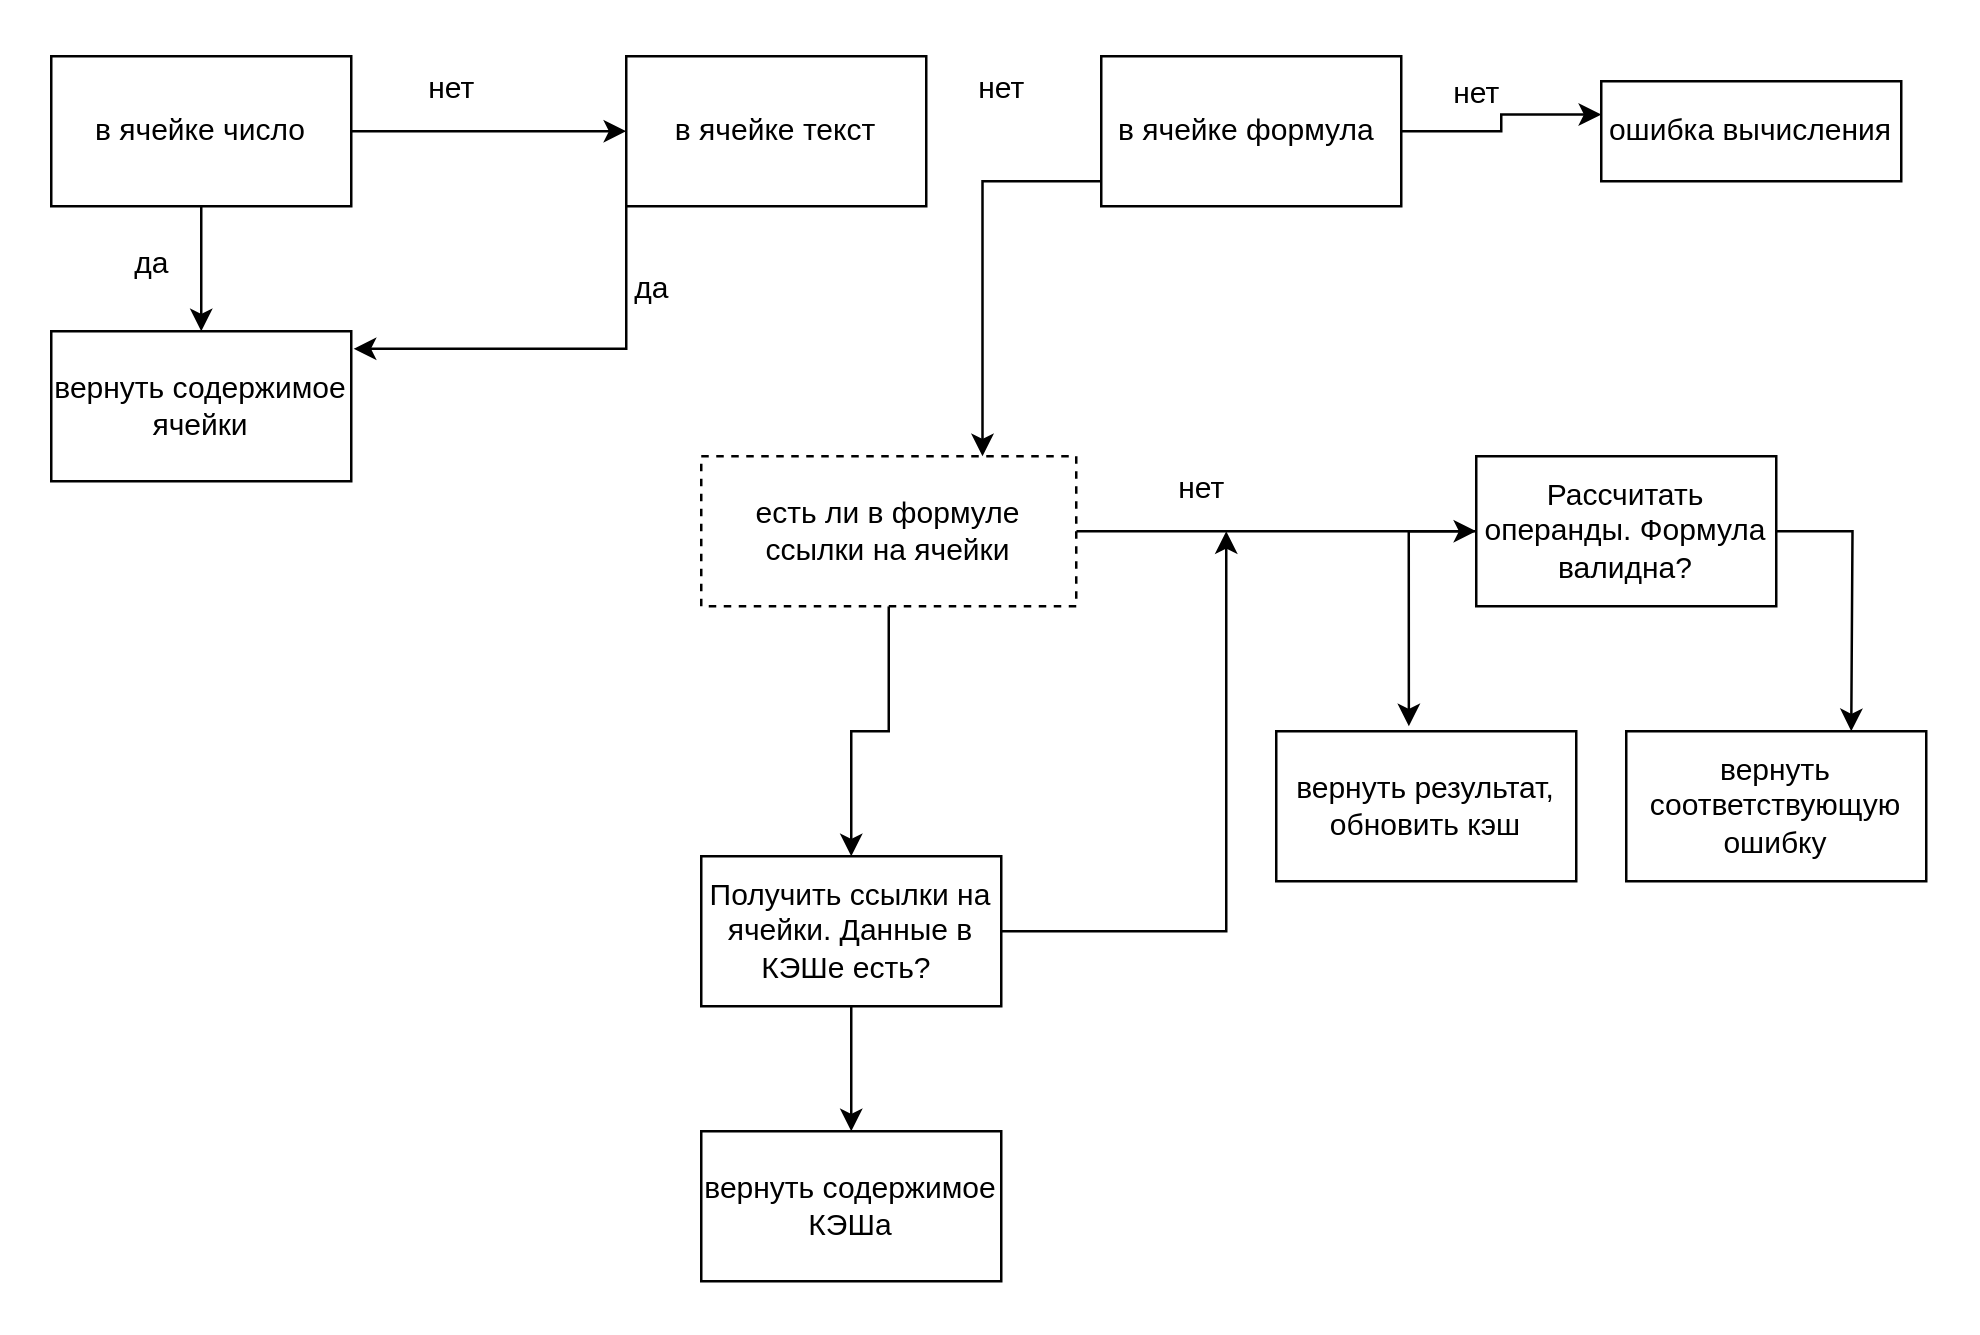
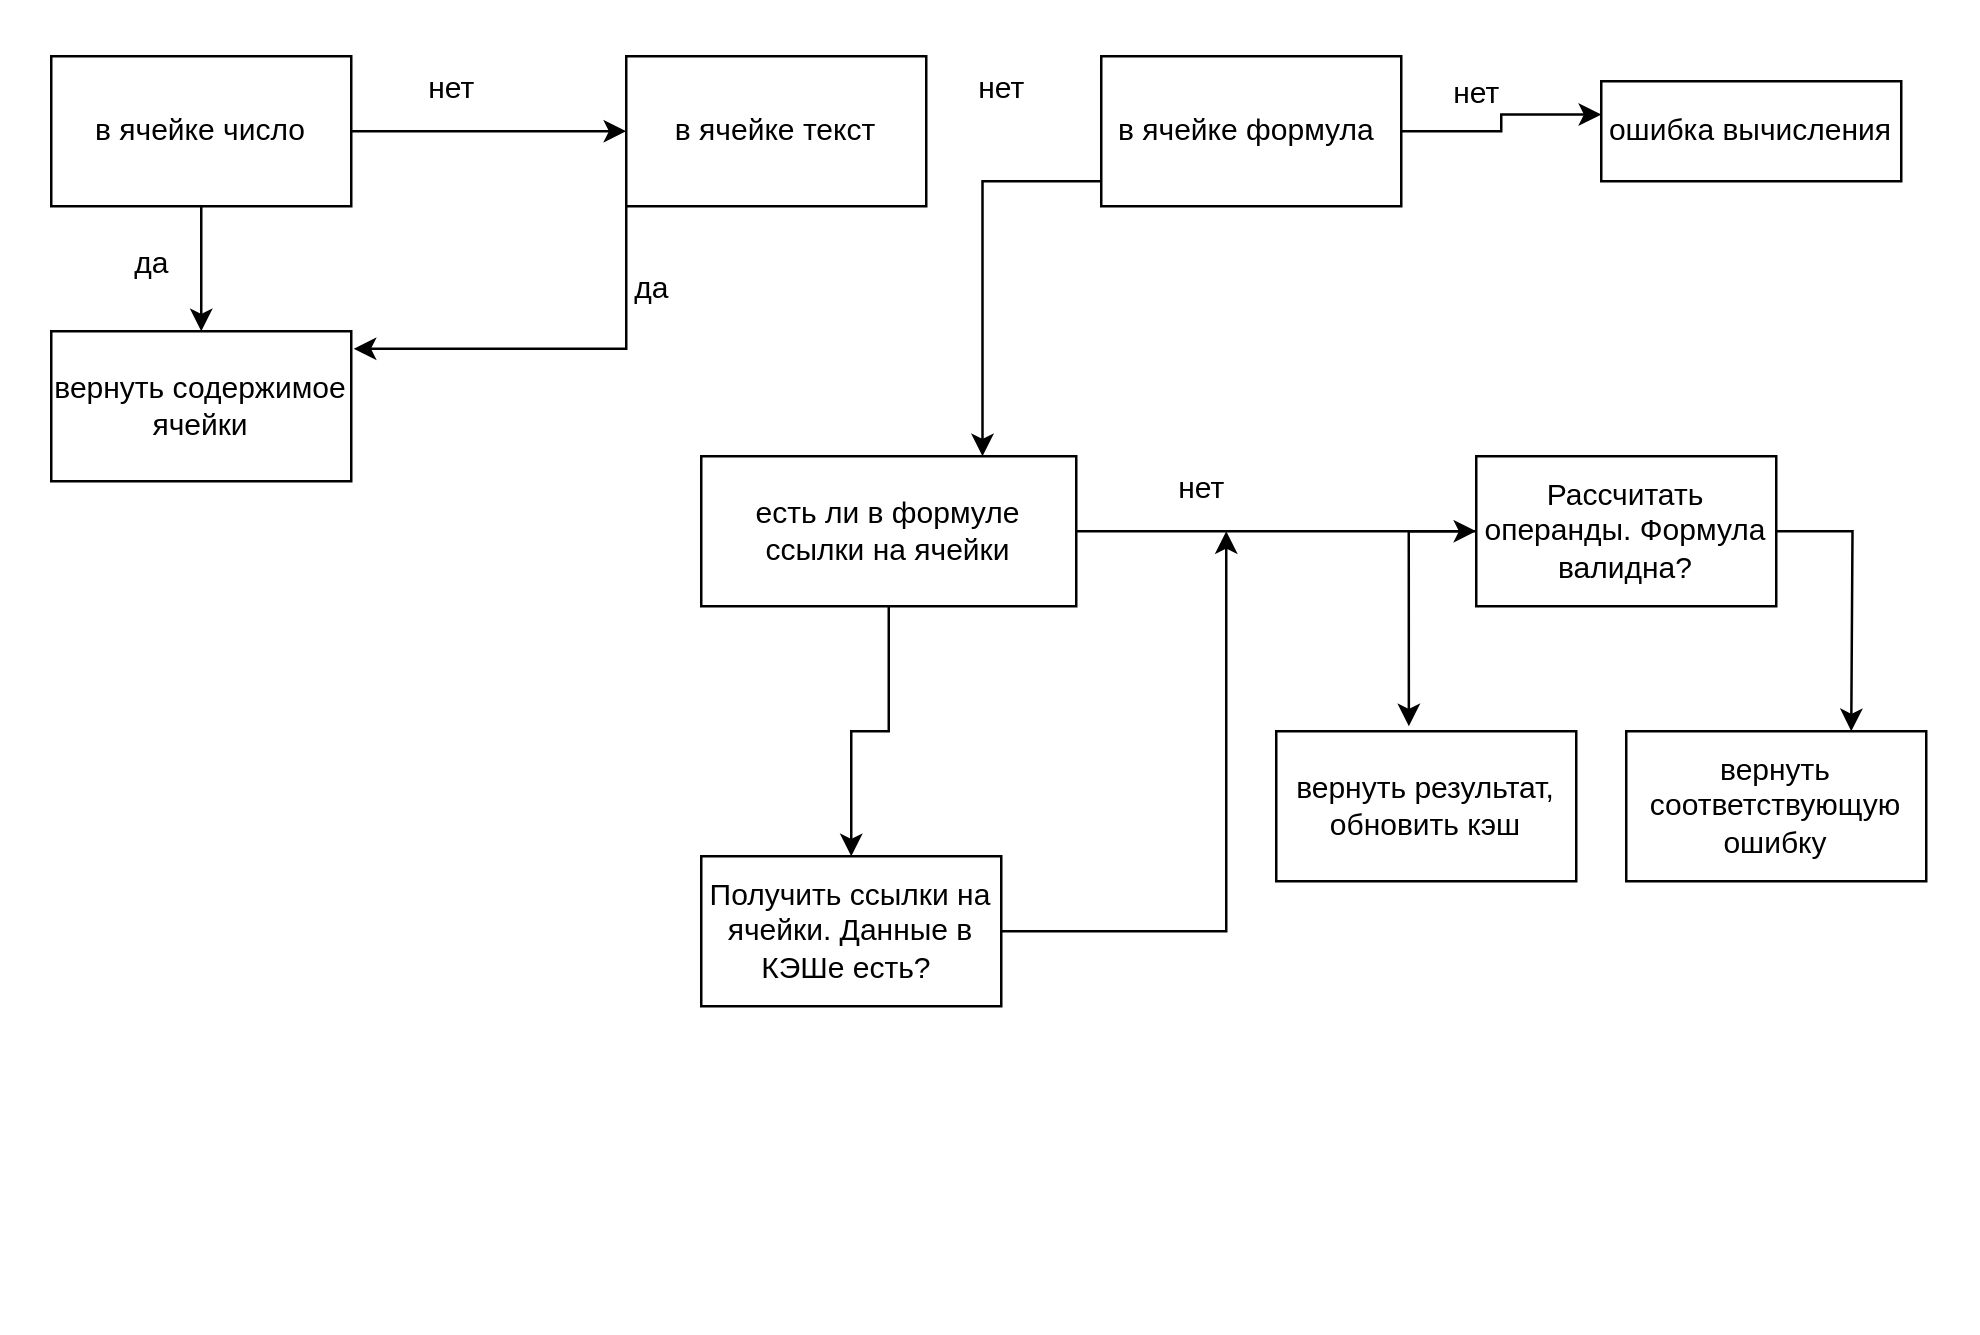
node "есть ли в формуле ссылки на ячейки": style dashed -> solid
edge "Получить ссылки на ячейки. Данные в КЭШе есть?" -> "вернуть содержимое КЭШа": removed
node "вернуть содержимое КЭШа": removed
